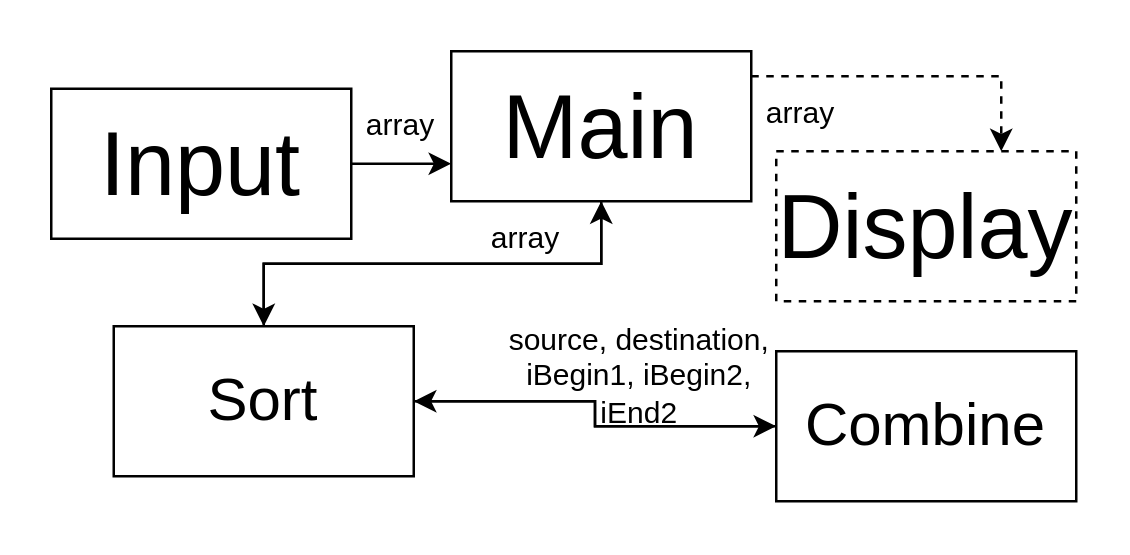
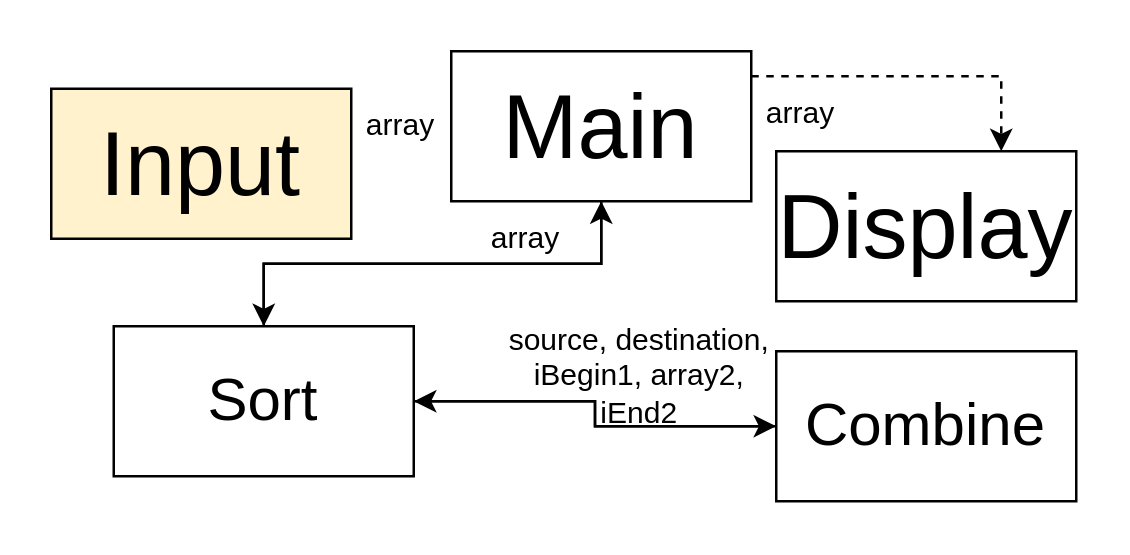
node "Input": fillcolor #ffffff -> #fff2cc
edge "Input" -> "Main": removed
node "Display": style dashed -> solid
node "source, destination, iBegin1, iBegin2, iEnd2": label "source, destination, iBegin1, iBegin2, iEnd2" -> "source, destination, iBegin1, array2, iEnd2"
